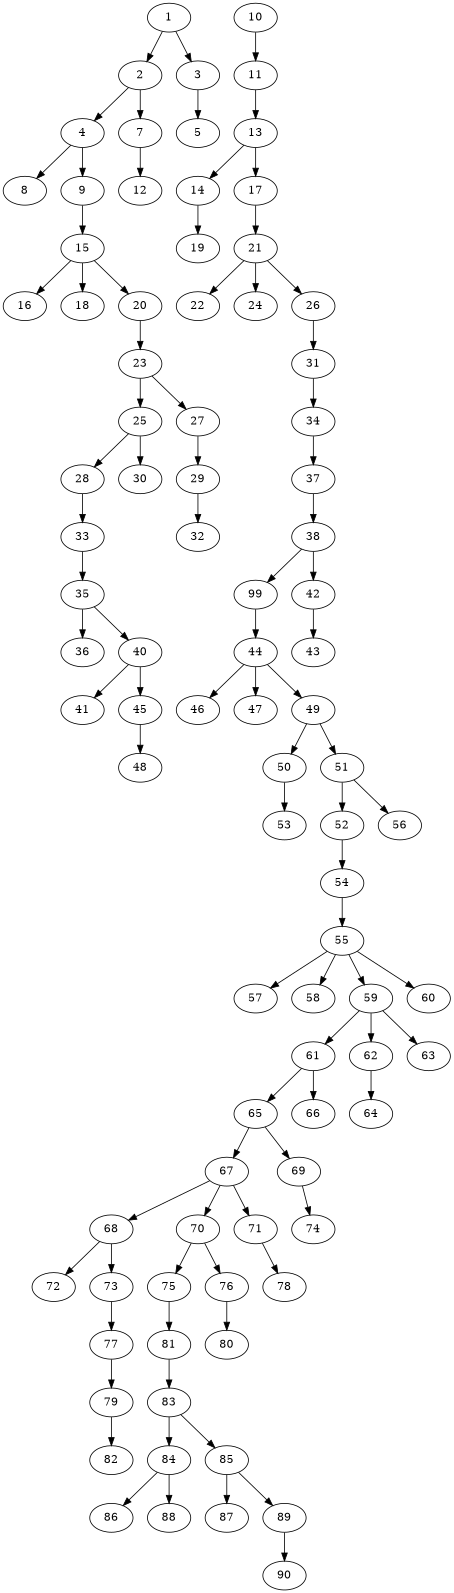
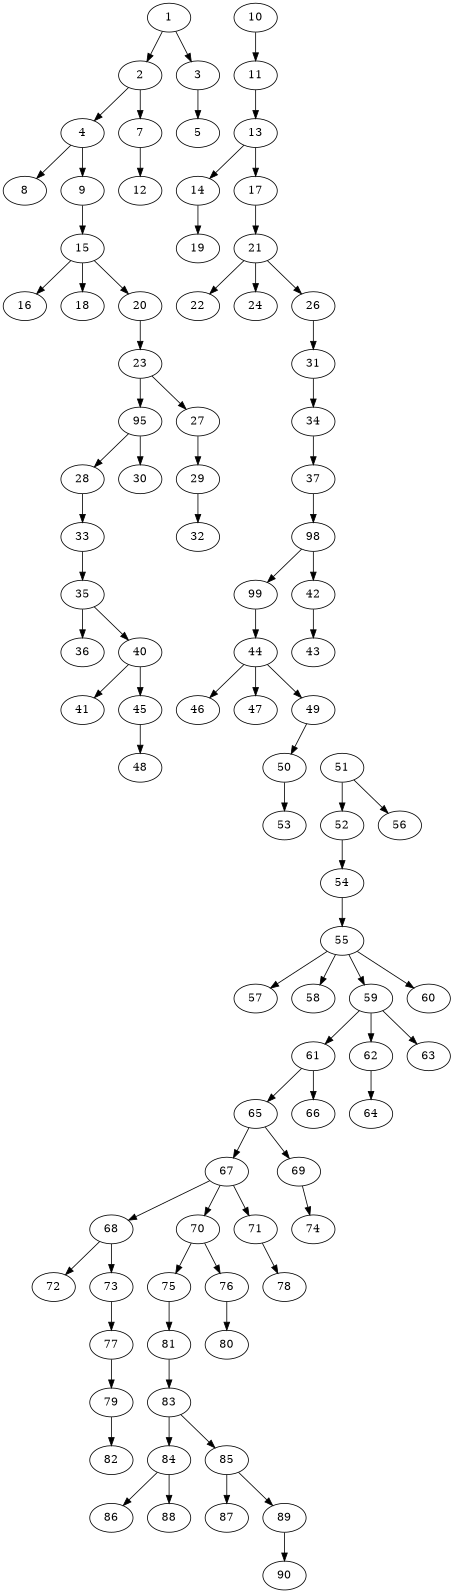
node "25": label "25" -> "95"
node "38": label "38" -> "98"
edge "49" -> "51": removed
